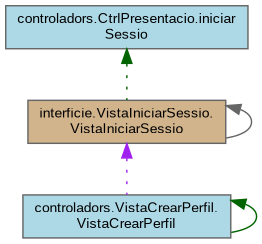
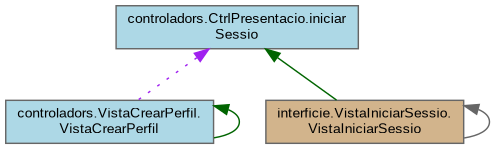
edge "interficie.VistaIniciarSessio. VistaIniciarSessio" -> "controladors.CtrlPresentacio.iniciar Sessio": style dotted -> solid
edge "controladors.VistaCrearPerfil. VistaCrearPerfil" -> "interficie.VistaIniciarSessio. VistaIniciarSessio": now "controladors.VistaCrearPerfil. VistaCrearPerfil" -> "controladors.CtrlPresentacio.iniciar Sessio"
